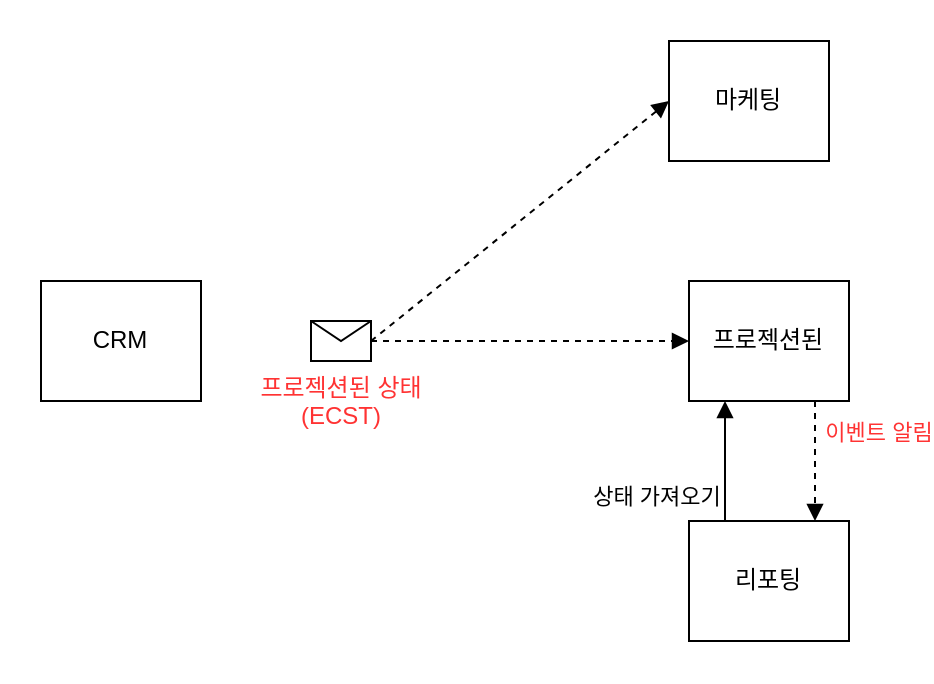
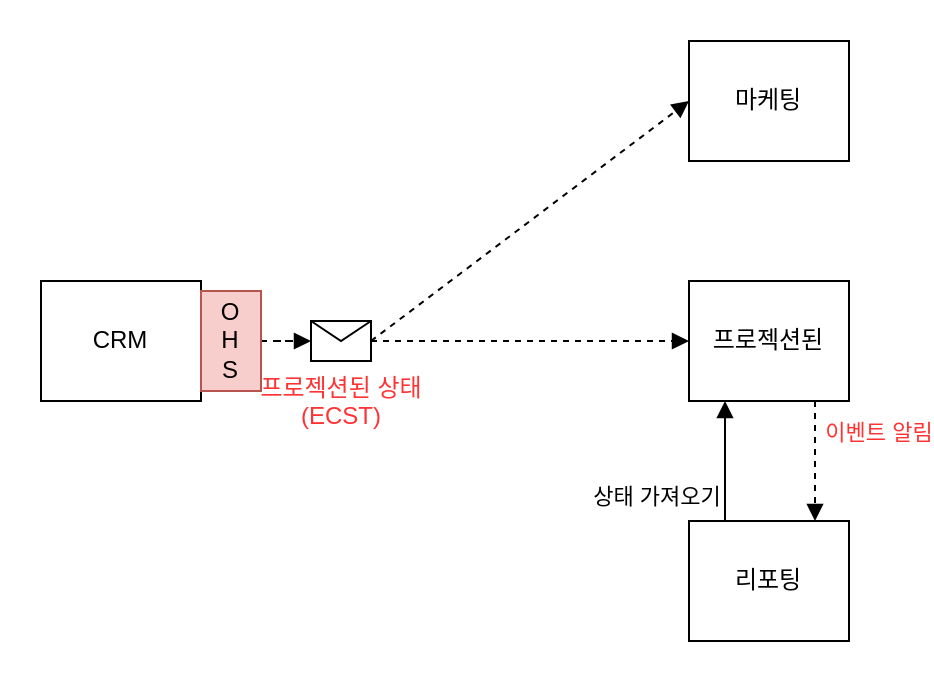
node "마케팅": moved (749, 101) -> (769, 101)
node "O H S": added
edge "O H S" -> "프로젝션된 상태 (ECST)": added
